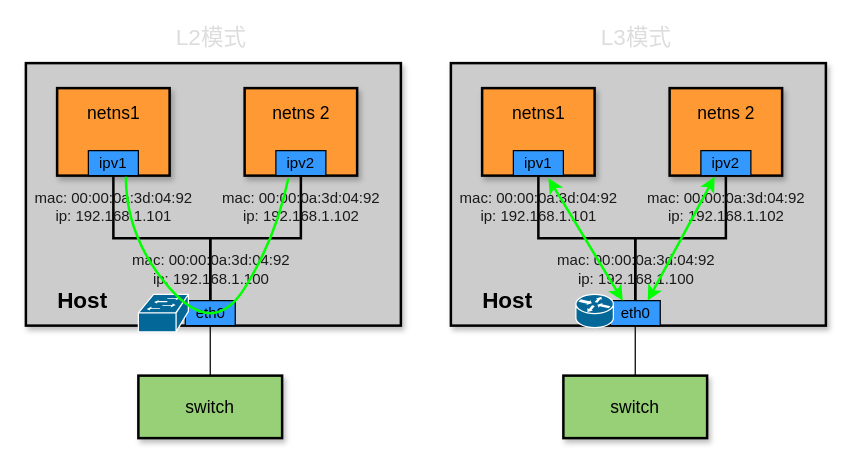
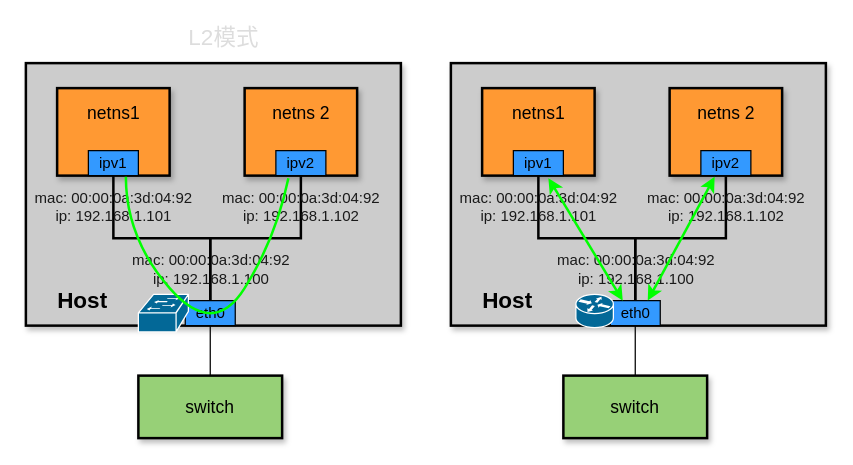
node "L2模式": moved (210, 38) -> (223, 38)
node "L3模式": removed
